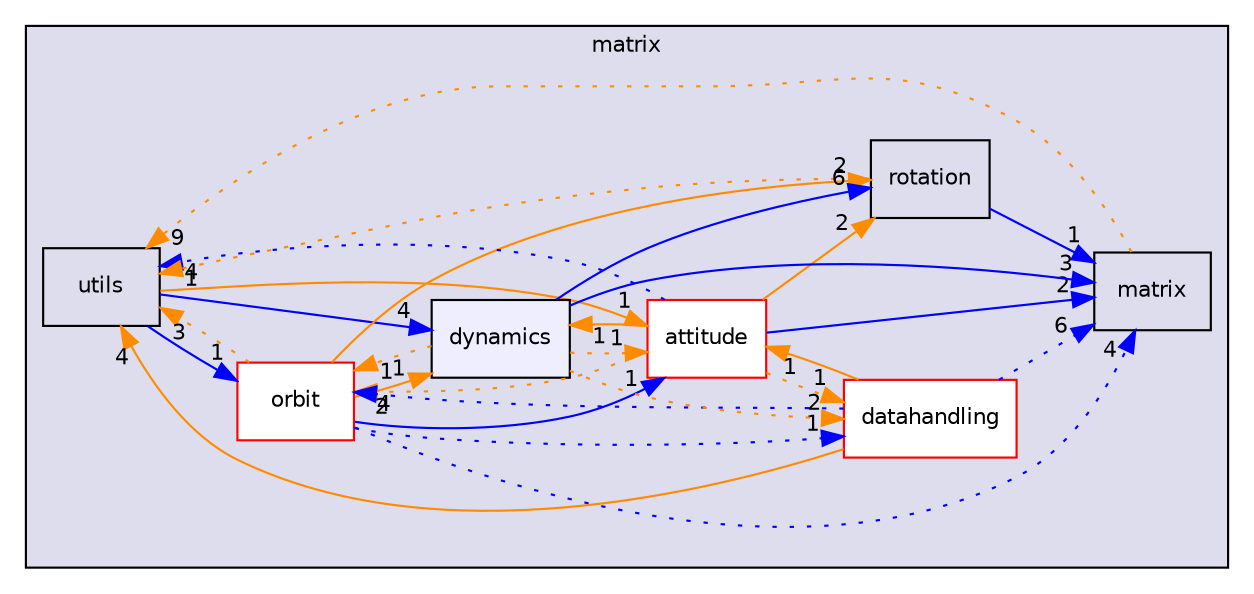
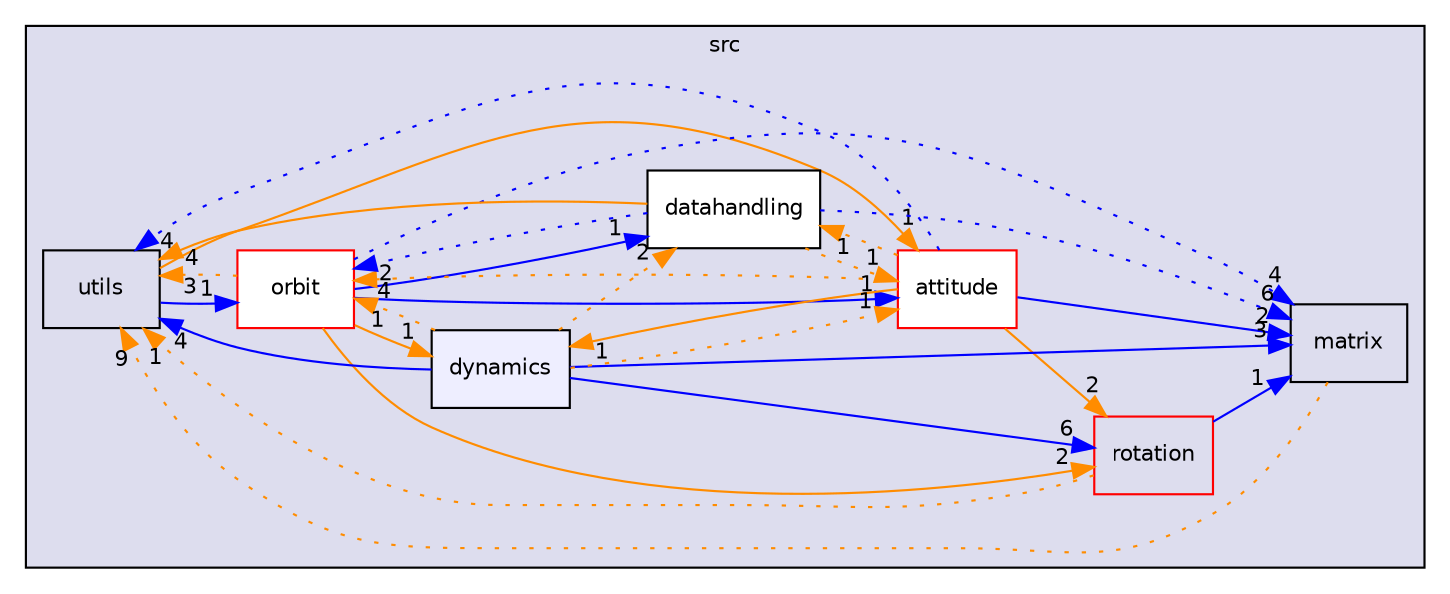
cluster "matrix": label "matrix" -> "src"
node "rotation": color black -> red
edge "utils" -> "dynamics": reversed
edge "datahandling" -> "attitude": style solid -> dotted
node "datahandling": color red -> black
edge "orbit" -> "datahandling": style dotted -> solid
